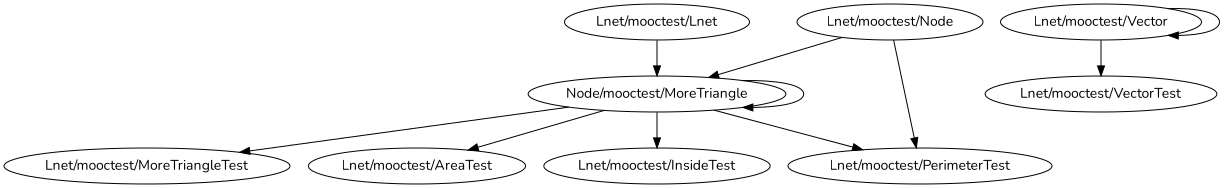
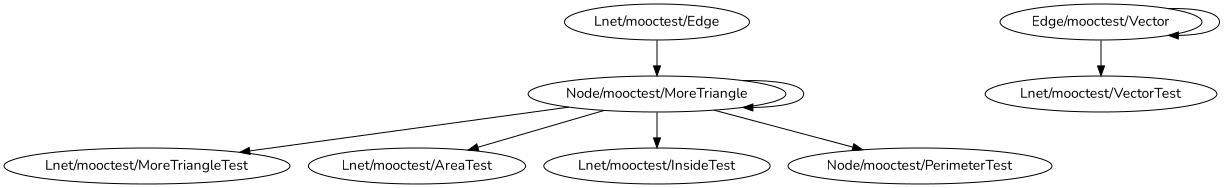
node "Lnet/mooctest/Lnet": label "Lnet/mooctest/Lnet" -> "Lnet/mooctest/Edge"
node "Lnet/mooctest/Node": removed
node "Lnet/mooctest/Vector": label "Lnet/mooctest/Vector" -> "Edge/mooctest/Vector"
node "Lnet/mooctest/PerimeterTest": label "Lnet/mooctest/PerimeterTest" -> "Node/mooctest/PerimeterTest"
